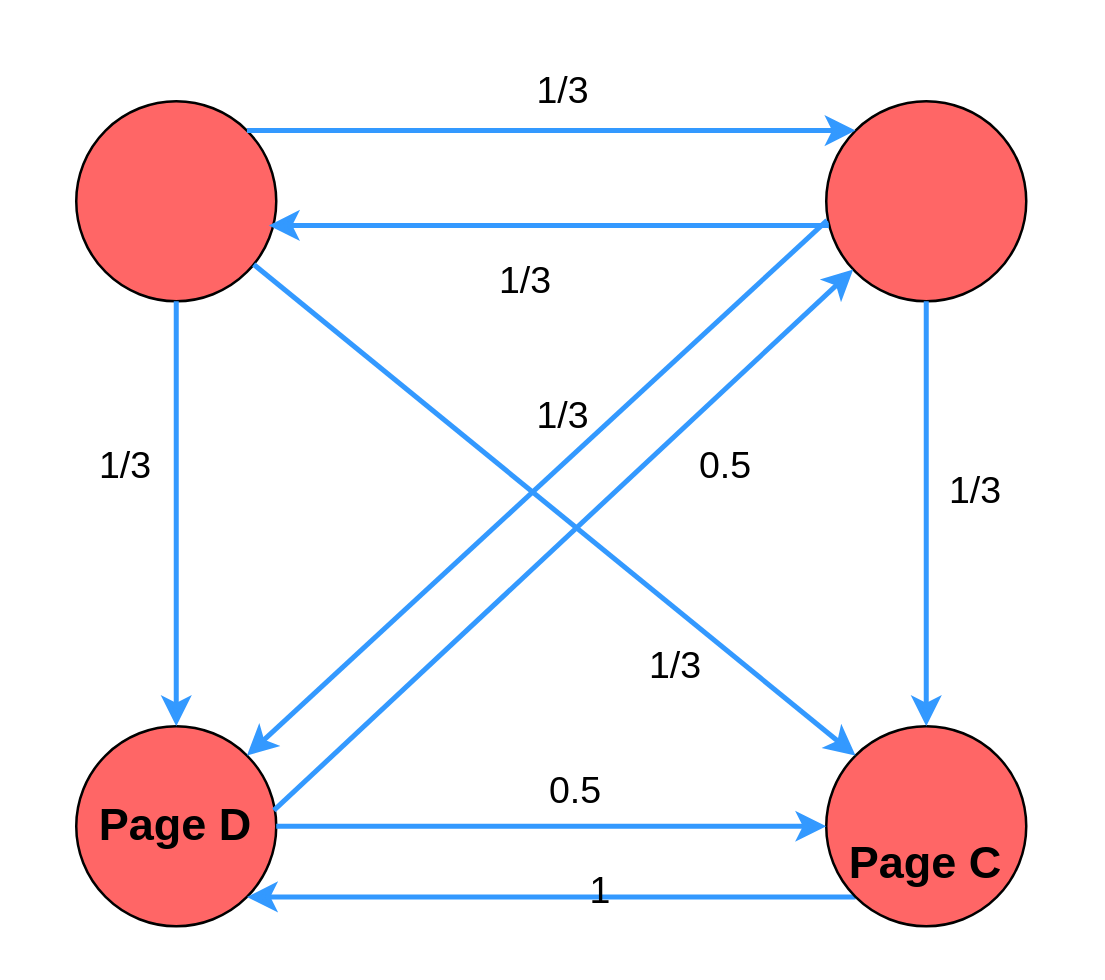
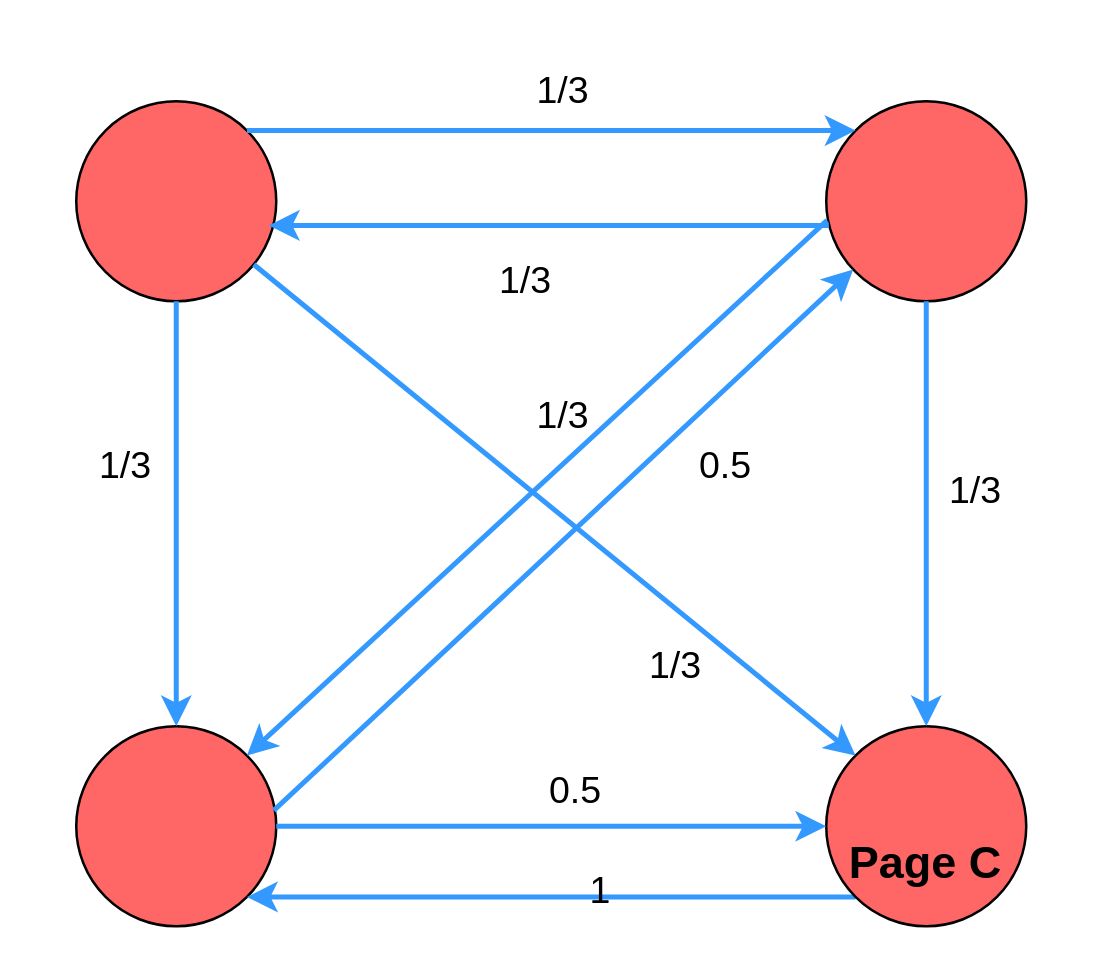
node "Page D": removed
